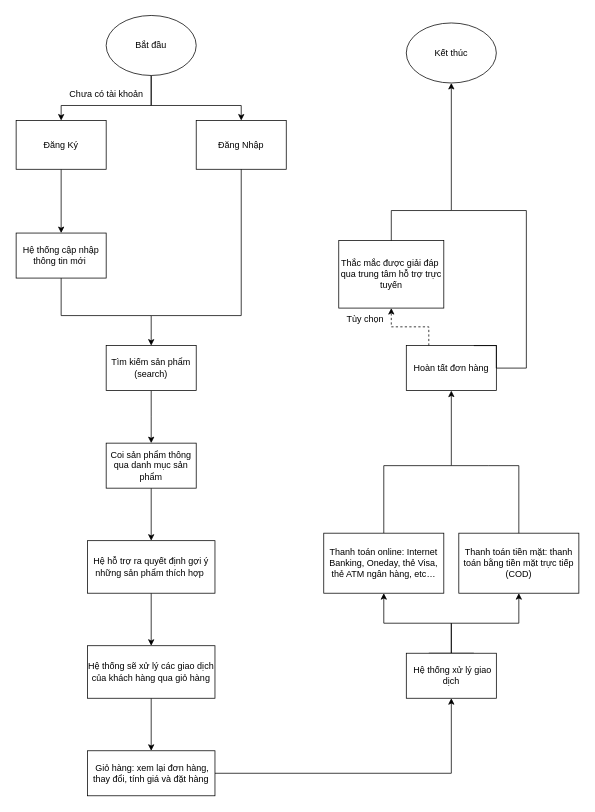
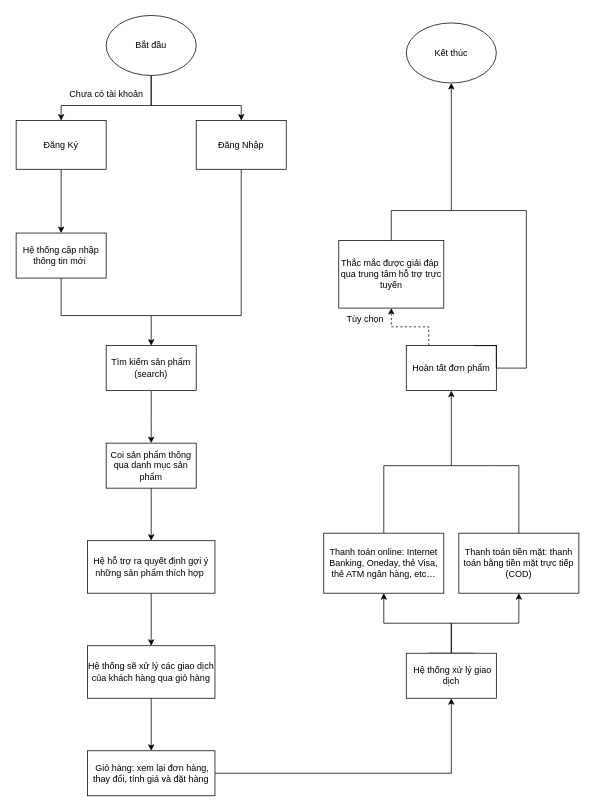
node "Hoàn tất đơn hàng": label "Hoàn tất đơn hàng" -> "Hoàn tất đơn phẩm"
